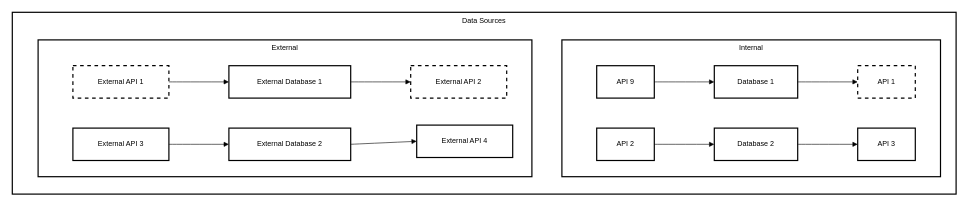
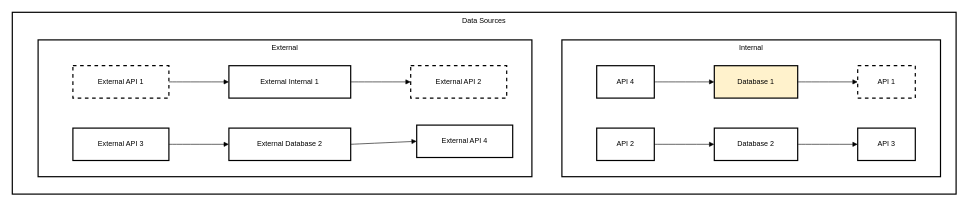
node "External Database 1": label "External Database 1" -> "External Internal 1"
node "API 9": label "API 9" -> "API 4"
node "Database 1": fillcolor #ffffff -> #fff2cc
